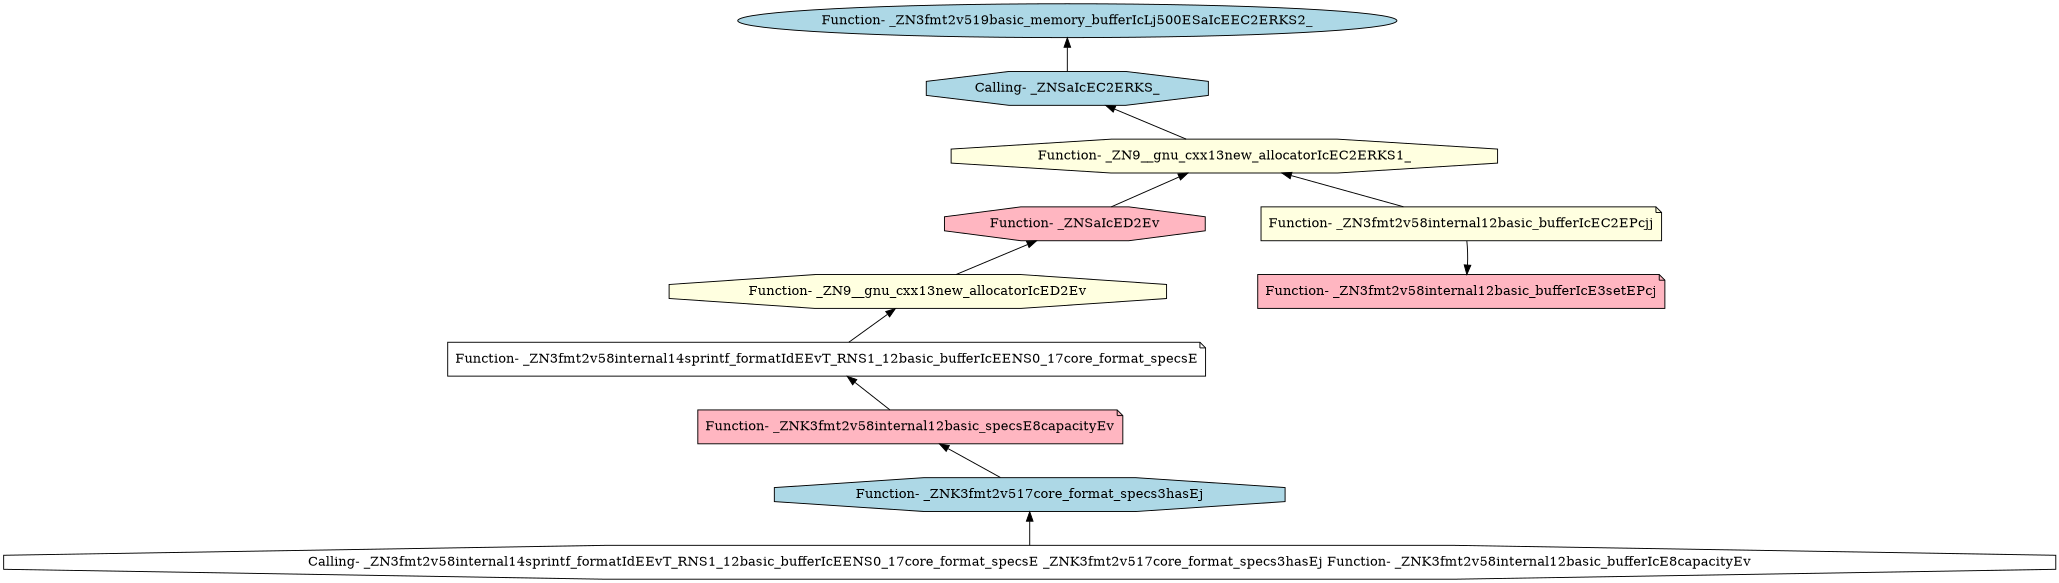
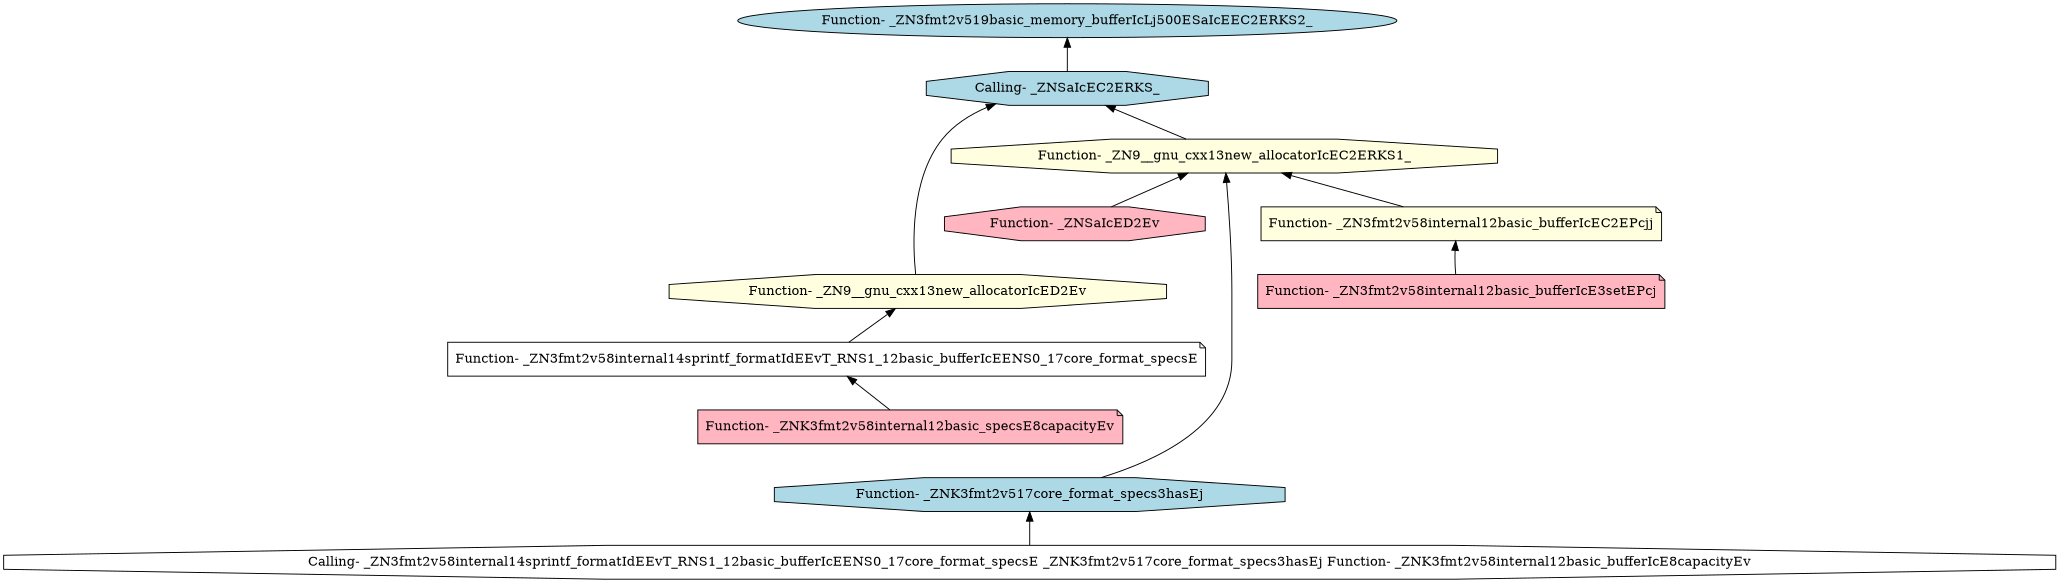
edge "Function- _ZN3fmt2v58internal12basic_bufferIcEC2EPcjj" -> "Function- _ZN3fmt2v58internal12basic_bufferIcE3setEPcj": reversed
edge "Function- _ZN9__gnu_cxx13new_allocatorIcED2Ev" -> "Function- _ZNSaIcED2Ev": now "Function- _ZN9__gnu_cxx13new_allocatorIcED2Ev" -> "Calling- _ZNSaIcEC2ERKS_"
edge "Function- _ZNK3fmt2v517core_format_specs3hasEj" -> "Function- _ZNK3fmt2v58internal12basic_specsE8capacityEv": now "Function- _ZNK3fmt2v517core_format_specs3hasEj" -> "Function- _ZN9__gnu_cxx13new_allocatorIcEC2ERKS1_"
